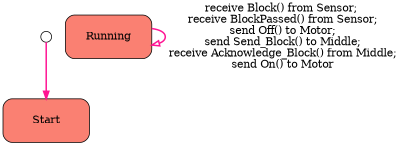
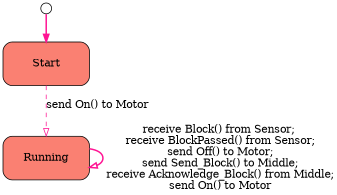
edge "Start" -> "Running": added, label "send On() to Motor"
